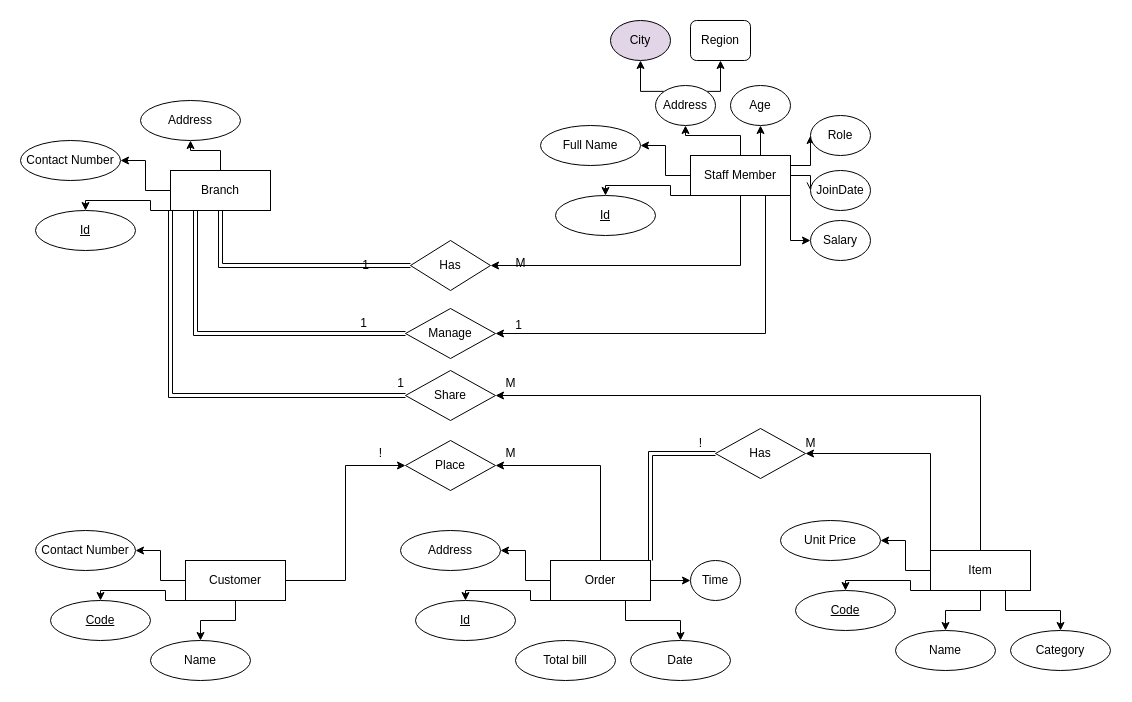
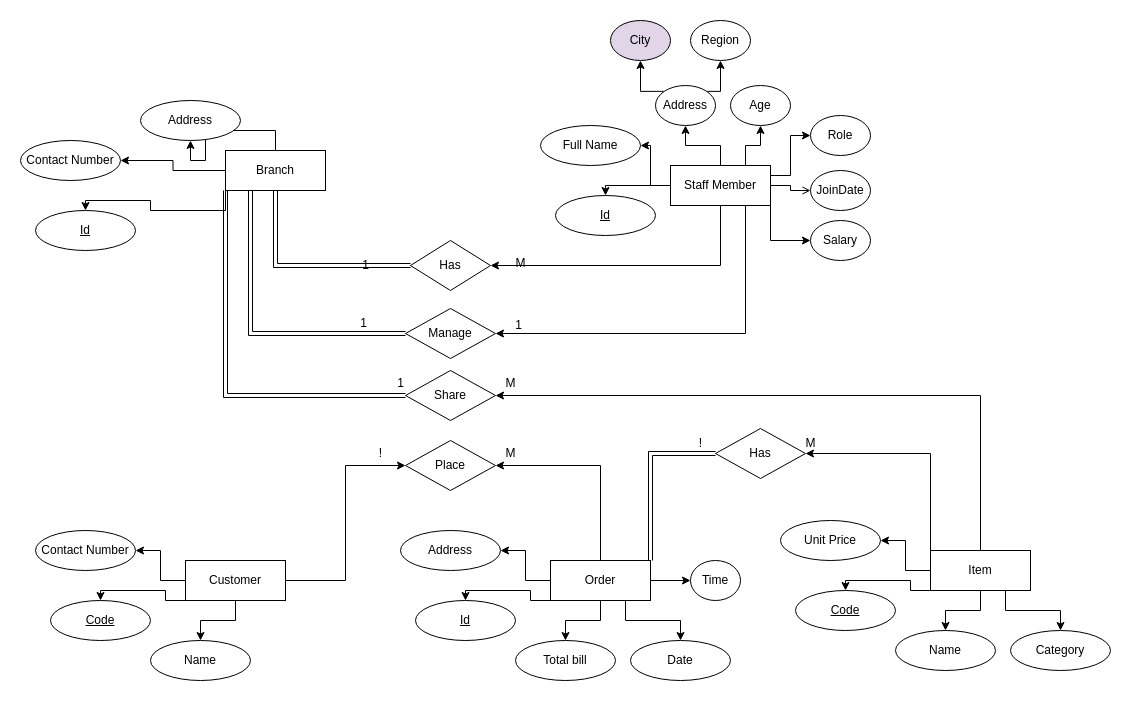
node "Region": shape rounded rectangle -> ellipse
node "Staff Member": moved (741, 176) -> (721, 186)
node "Branch": moved (221, 191) -> (276, 171)
edge "Order" -> "Total bill": added
